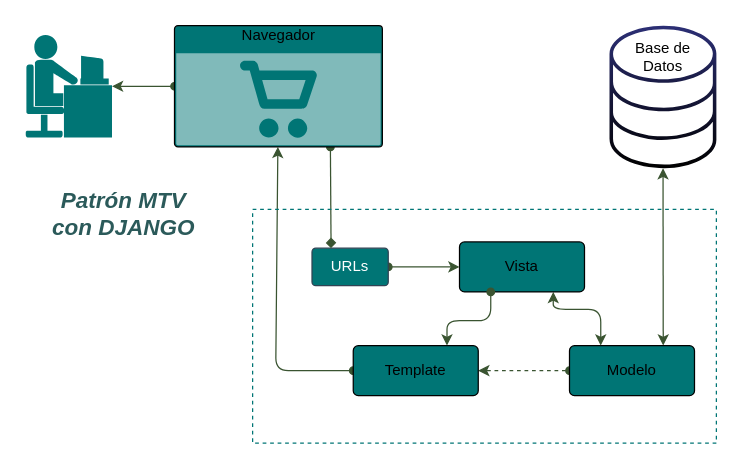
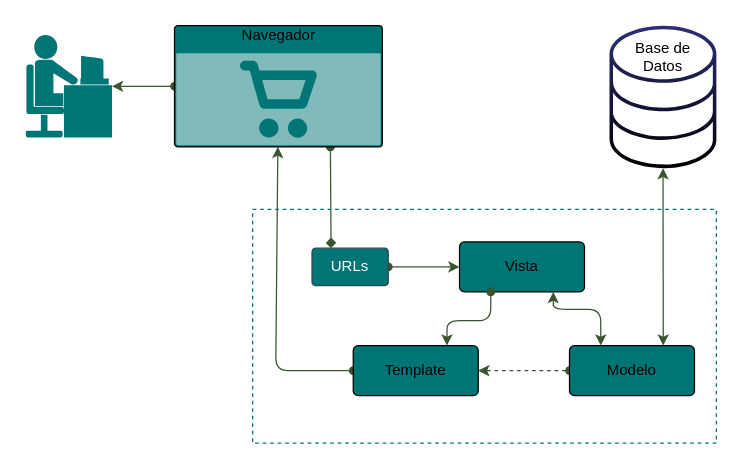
node "Patrón MTV con DJANGO": removed
